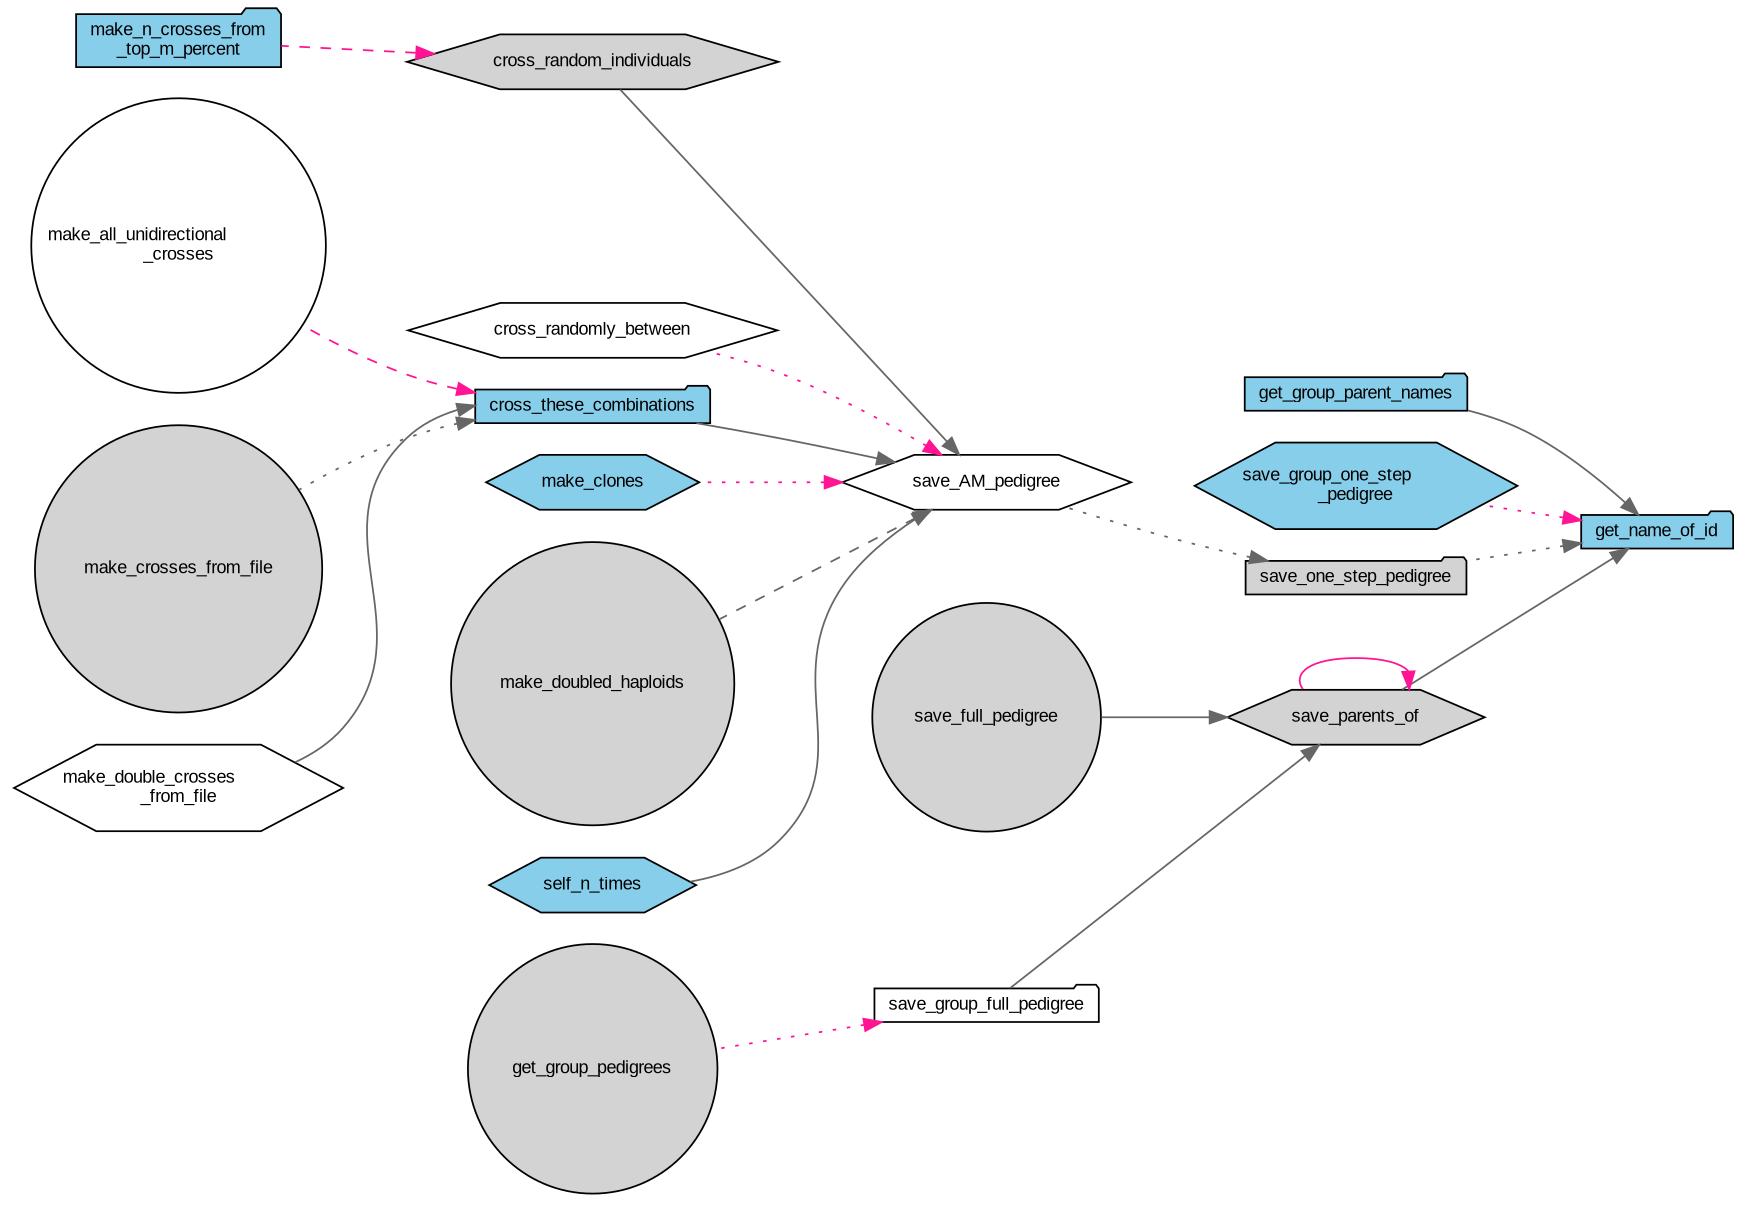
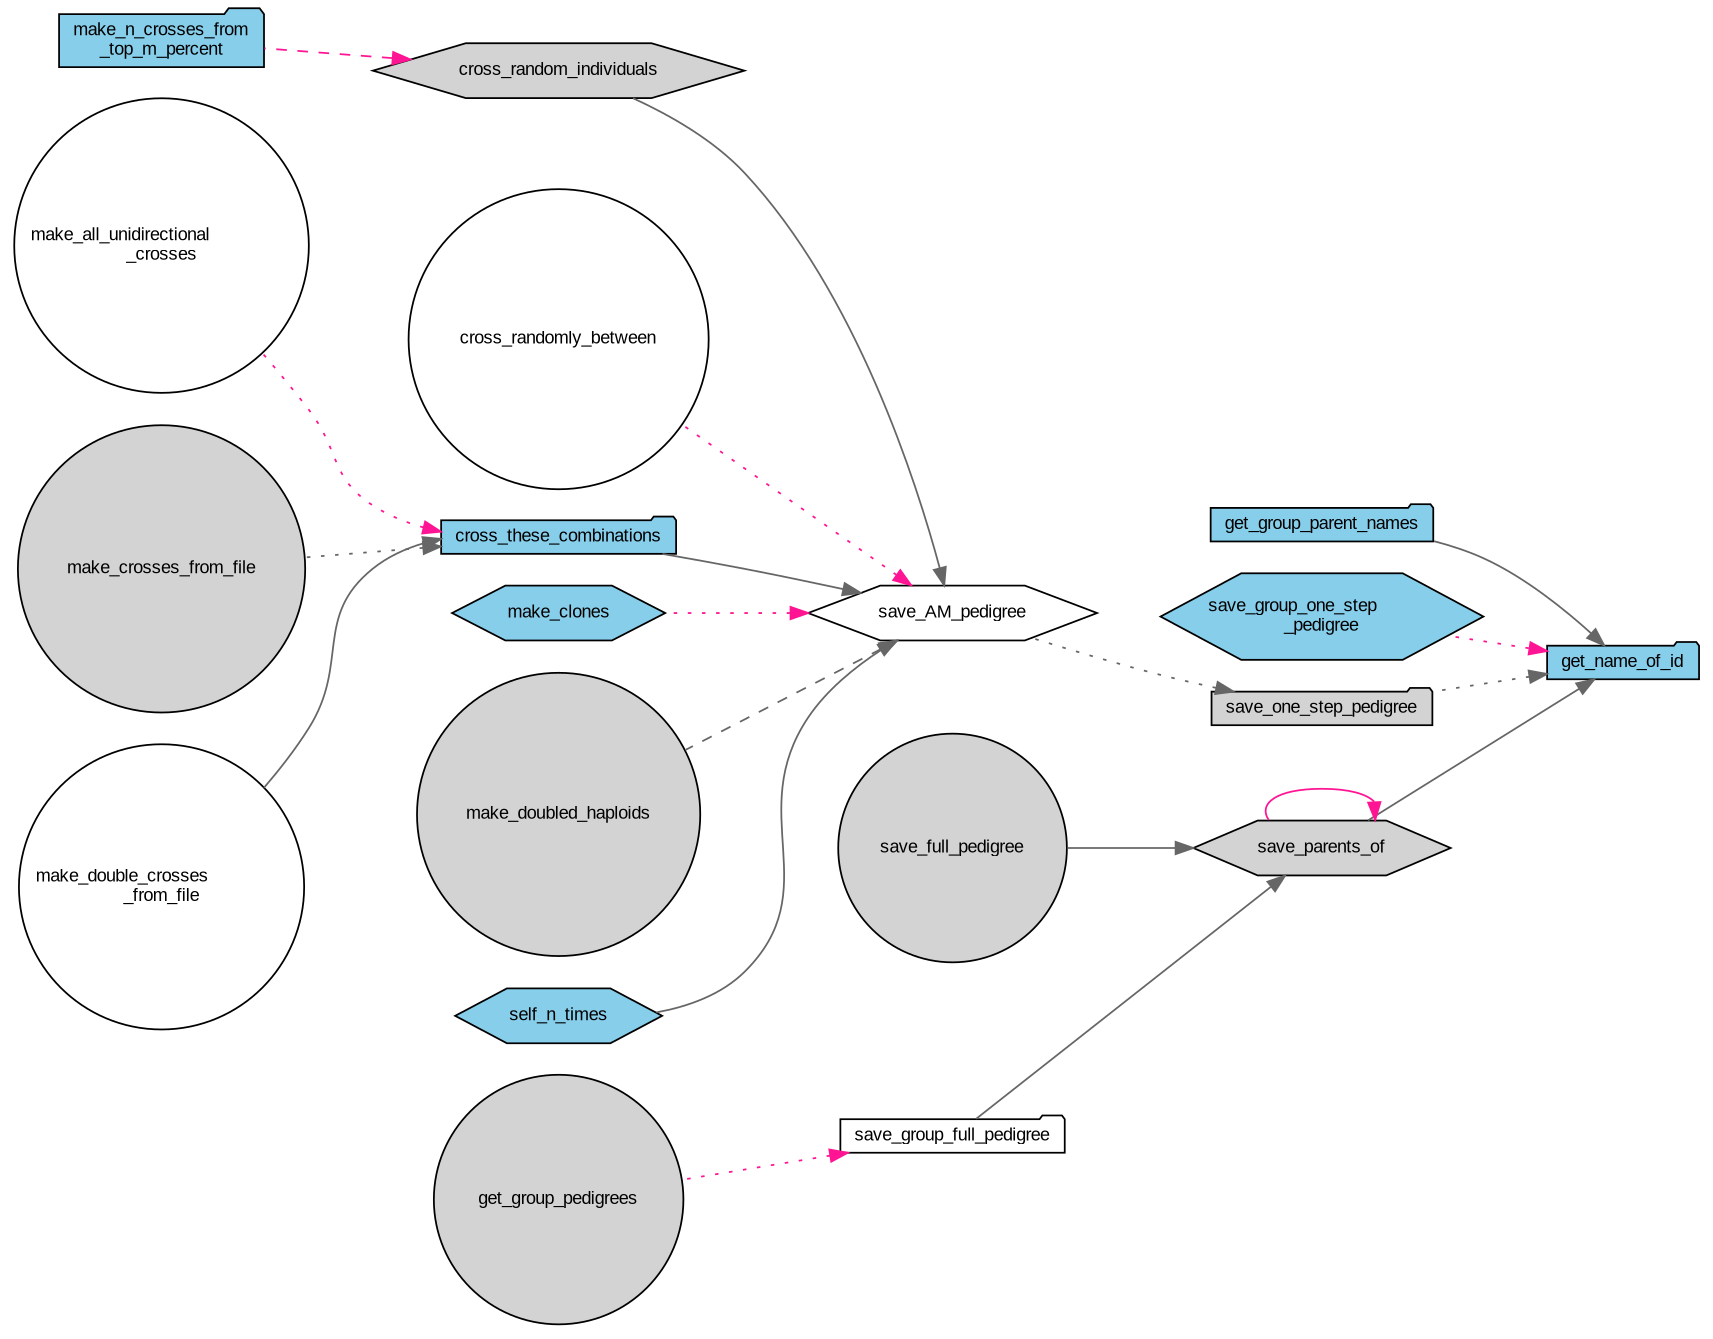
node "cross_randomly_between": shape hexagon -> circle
edge "make_all_unidirectional _crosses" -> "cross_these_combinations": style dashed -> dotted
node "make_double_crosses _from_file": shape hexagon -> circle
